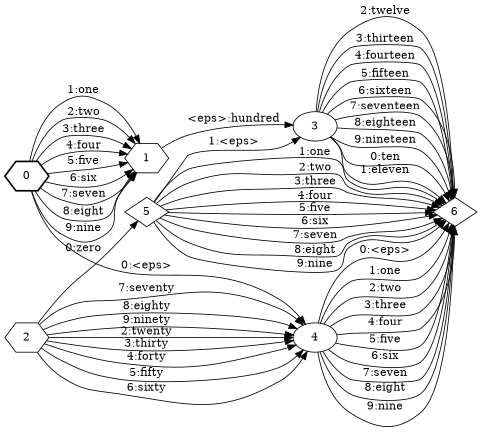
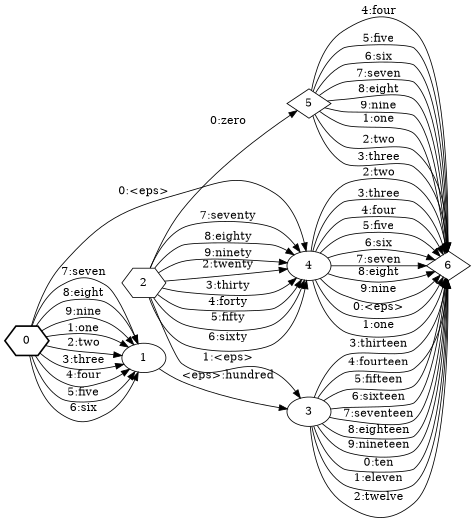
edge "5" -> "3": now "2" -> "3"
node "1": shape hexagon -> ellipse
